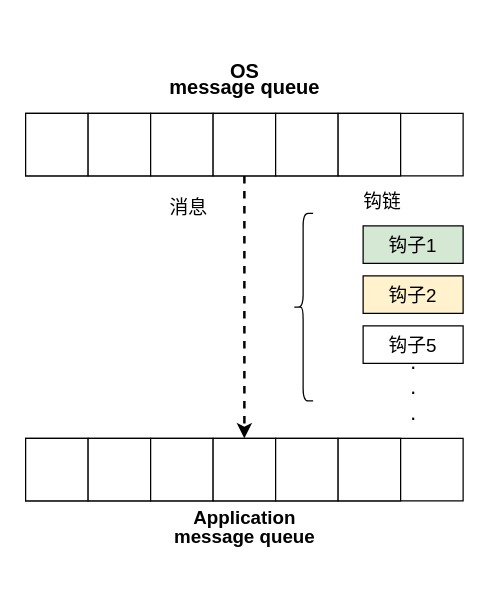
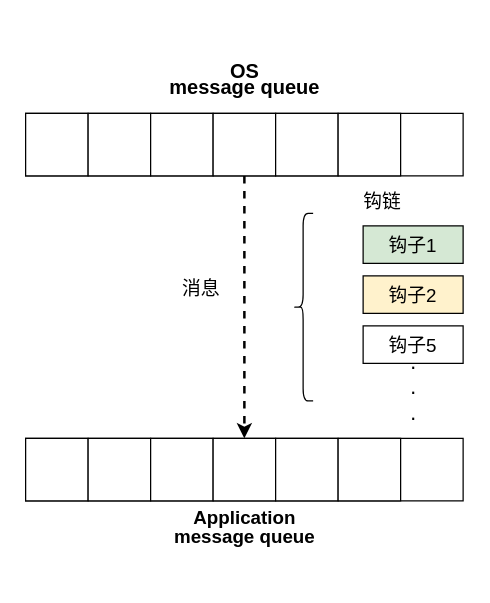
node "消息": moved (188, 207) -> (201, 288)
